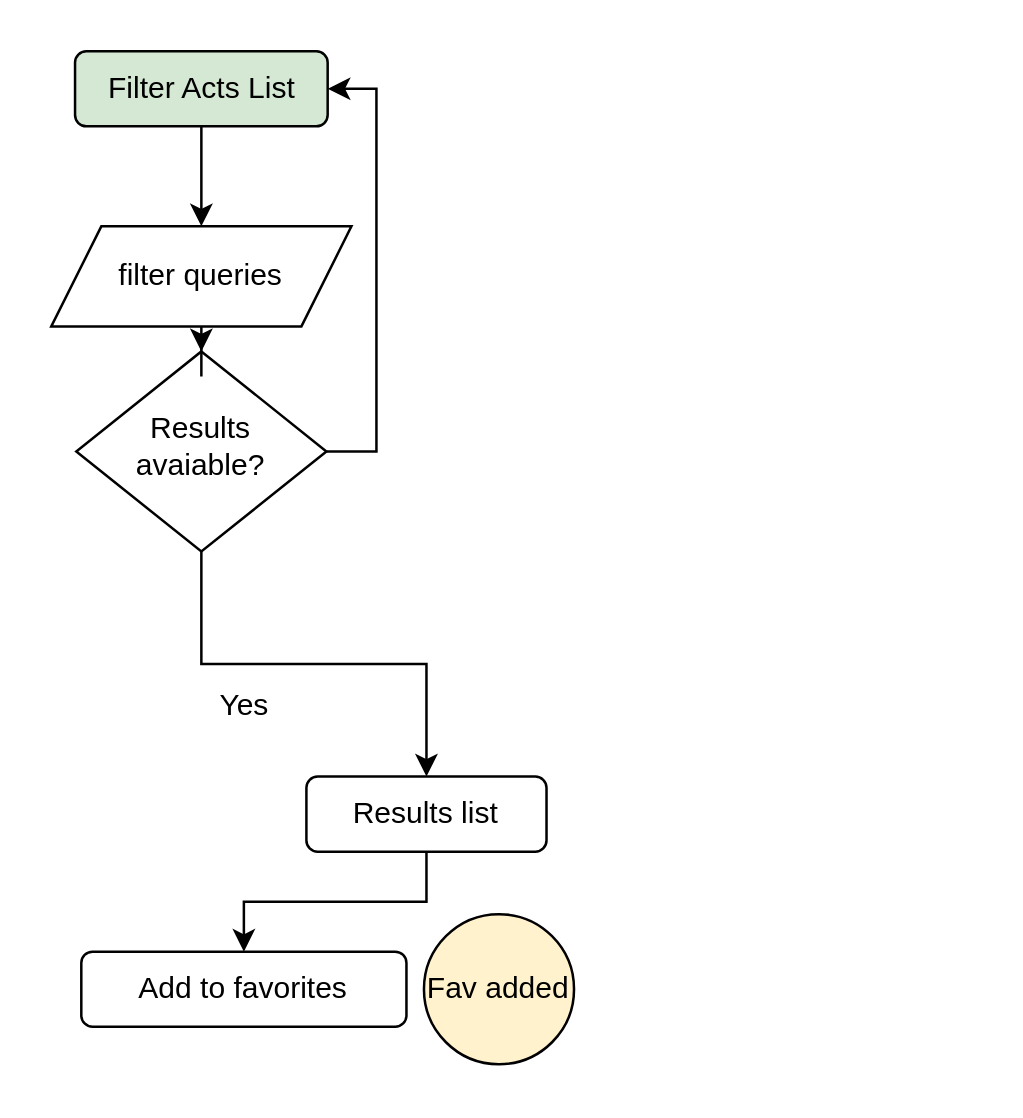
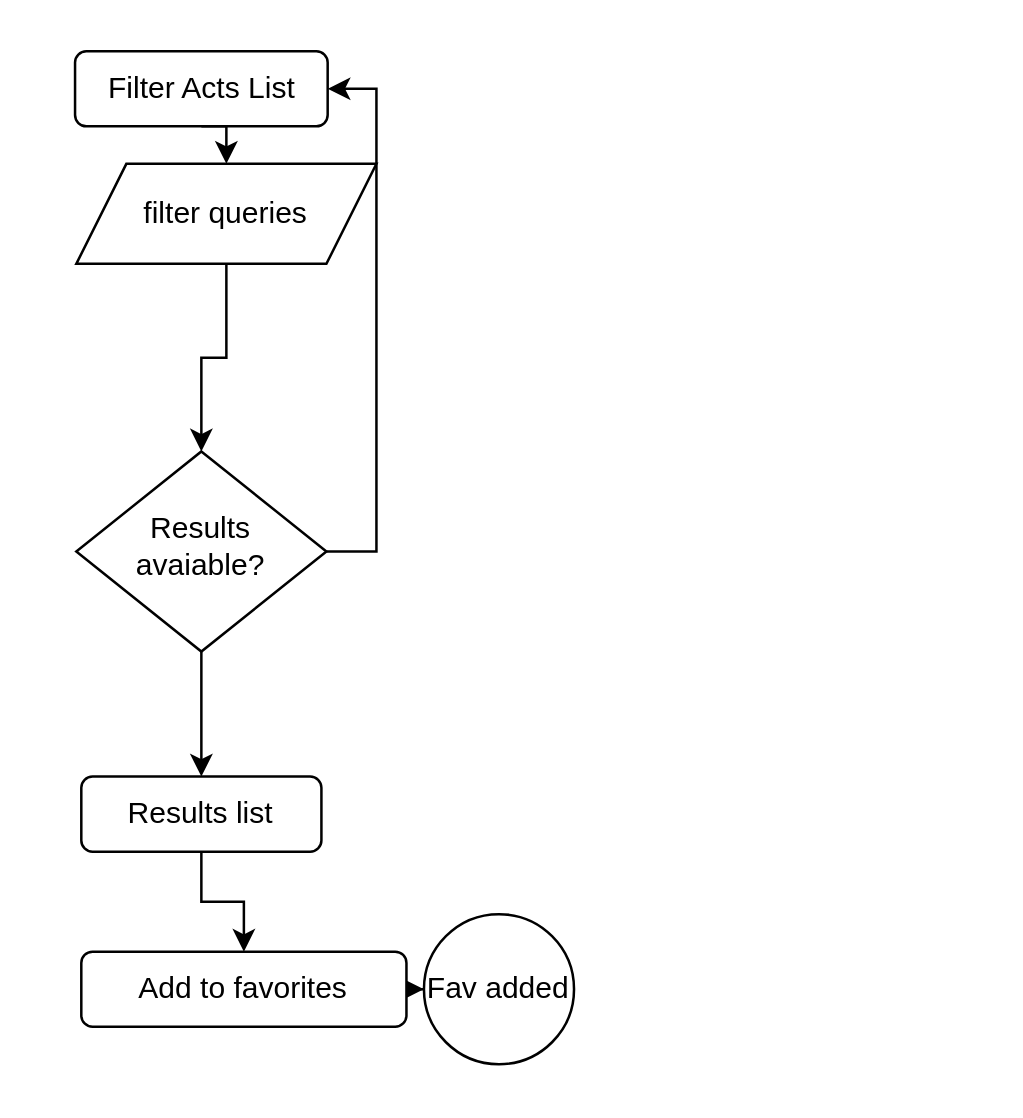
node "Filter Acts List": fillcolor #d5e8d4 -> #ffffff
node "filter queries": moved (201, 276) -> (226, 214)
node "Results avaiable?": moved (201, 451) -> (201, 551)
node "Yes": removed
node "Results list": moved (426, 814) -> (201, 814)
edge "Add to favorites" -> "Fav added": added
node "Fav added": fillcolor #fff2cc -> #ffffff
